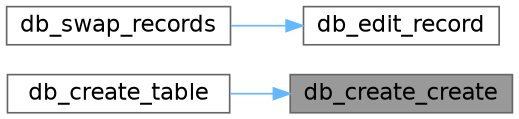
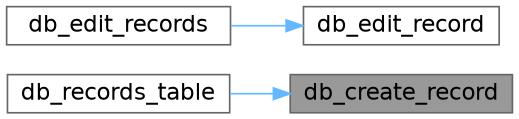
node "db_swap_records": label "db_swap_records" -> "db_edit_records"
node "db_create_table": label "db_create_table" -> "db_records_table"
node "db_create_create": label "db_create_create" -> "db_create_record"
